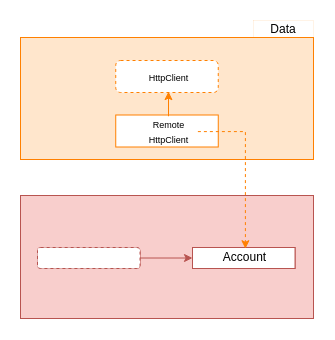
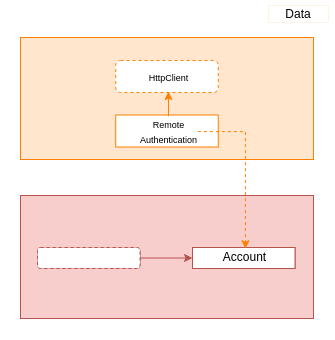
node "Data": moved (284, 29) -> (299, 14)
node "Remote HttpClient": label "Remote HttpClient" -> "Remote Authentication"
